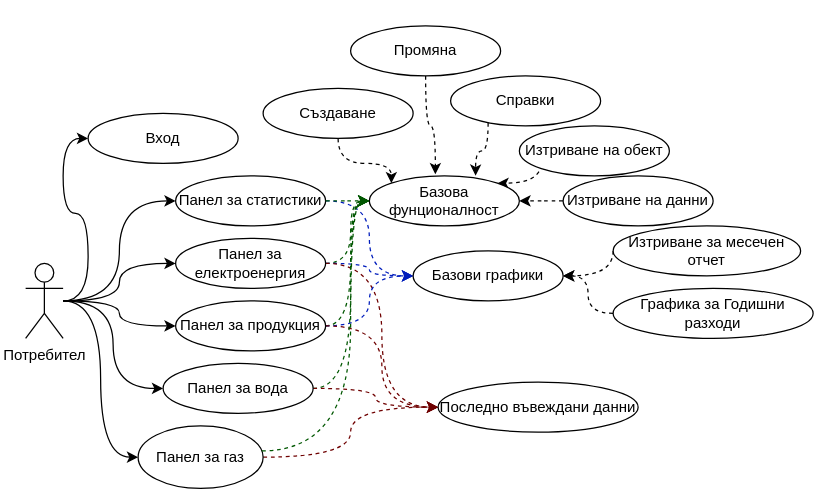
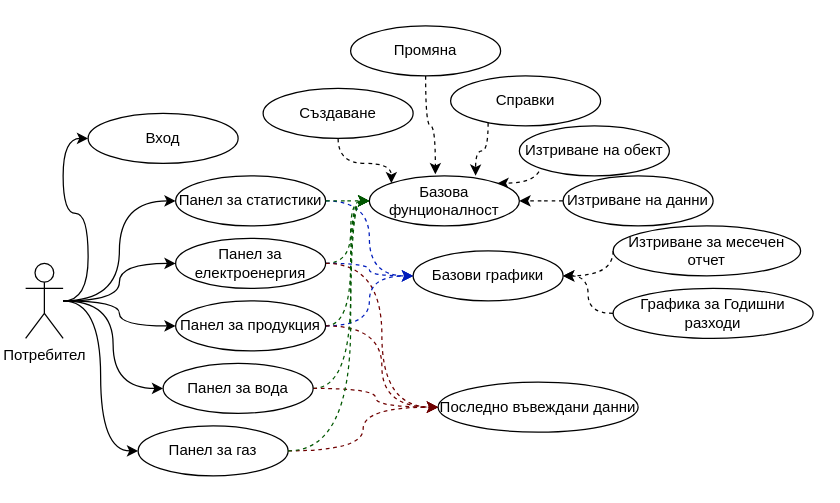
node "Панел за газ": size 125x63 -> 150x50
